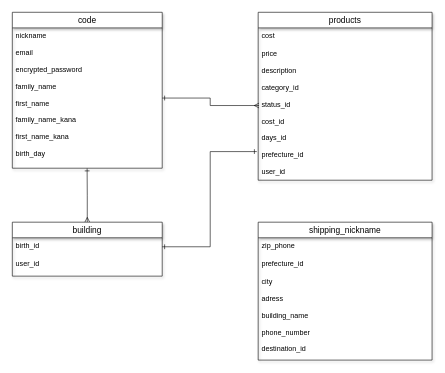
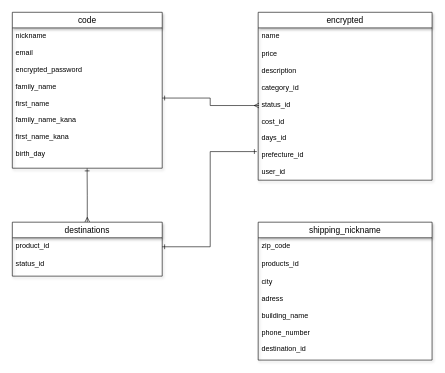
node "products": label "products" -> "encrypted"
node "cost": label "cost" -> "name"
node "building": label "building" -> "destinations"
node "birth_id": label "birth_id" -> "product_id"
node "zip_phone": label "zip_phone" -> "zip_code"
node "user_id": label "user_id" -> "status_id"
node "prefecture_id": label "prefecture_id" -> "products_id"
